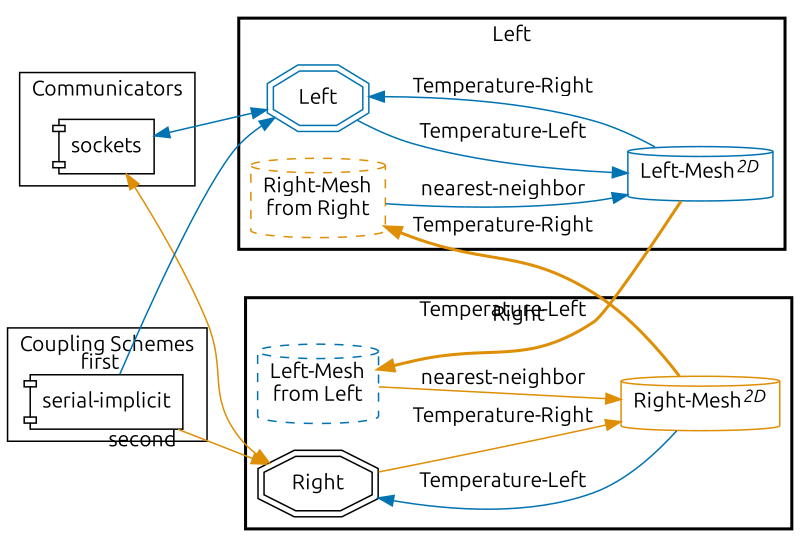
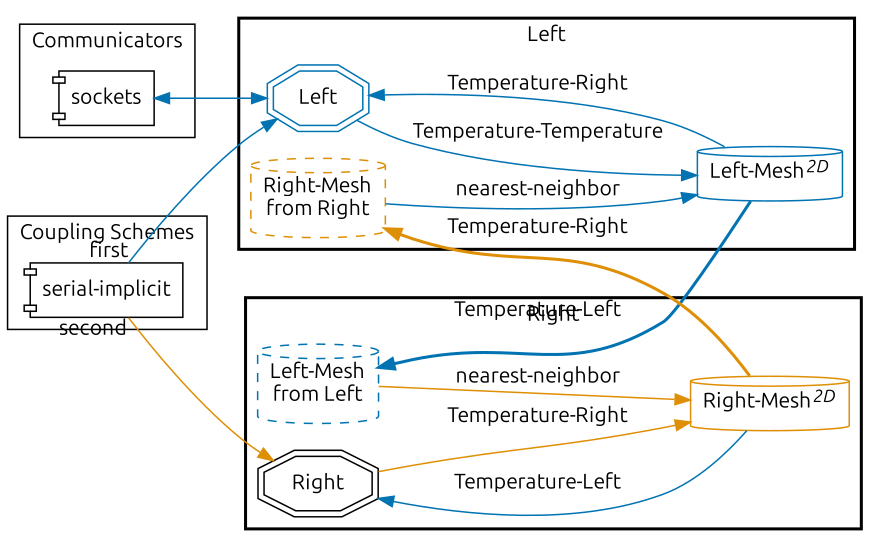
edge "Left" -> "Left-Mesh": label "Temperature-Left" -> "Temperature-Temperature"
edge "sockets" -- "Right": removed
edge "Left-Mesh" -> "Left-Mesh from Left": color #de8f05 -> #0173b2
